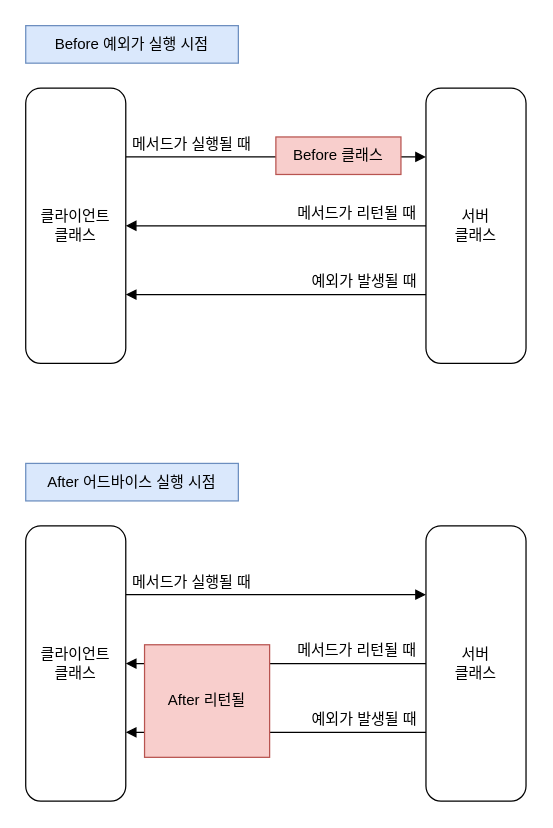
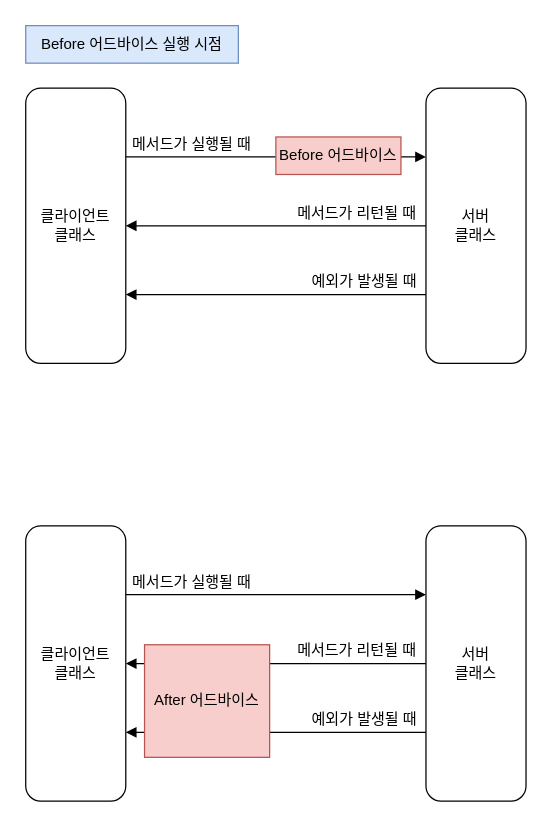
node "Before 예외가 실행 시점": label "Before 예외가 실행 시점" -> "Before 어드바이스 실행 시점"
node "Before 클래스": label "Before 클래스" -> "Before 어드바이스"
node "After 어드바이스 실행 시점": removed
node "After 리턴될": label "After 리턴될" -> "After 어드바이스"
